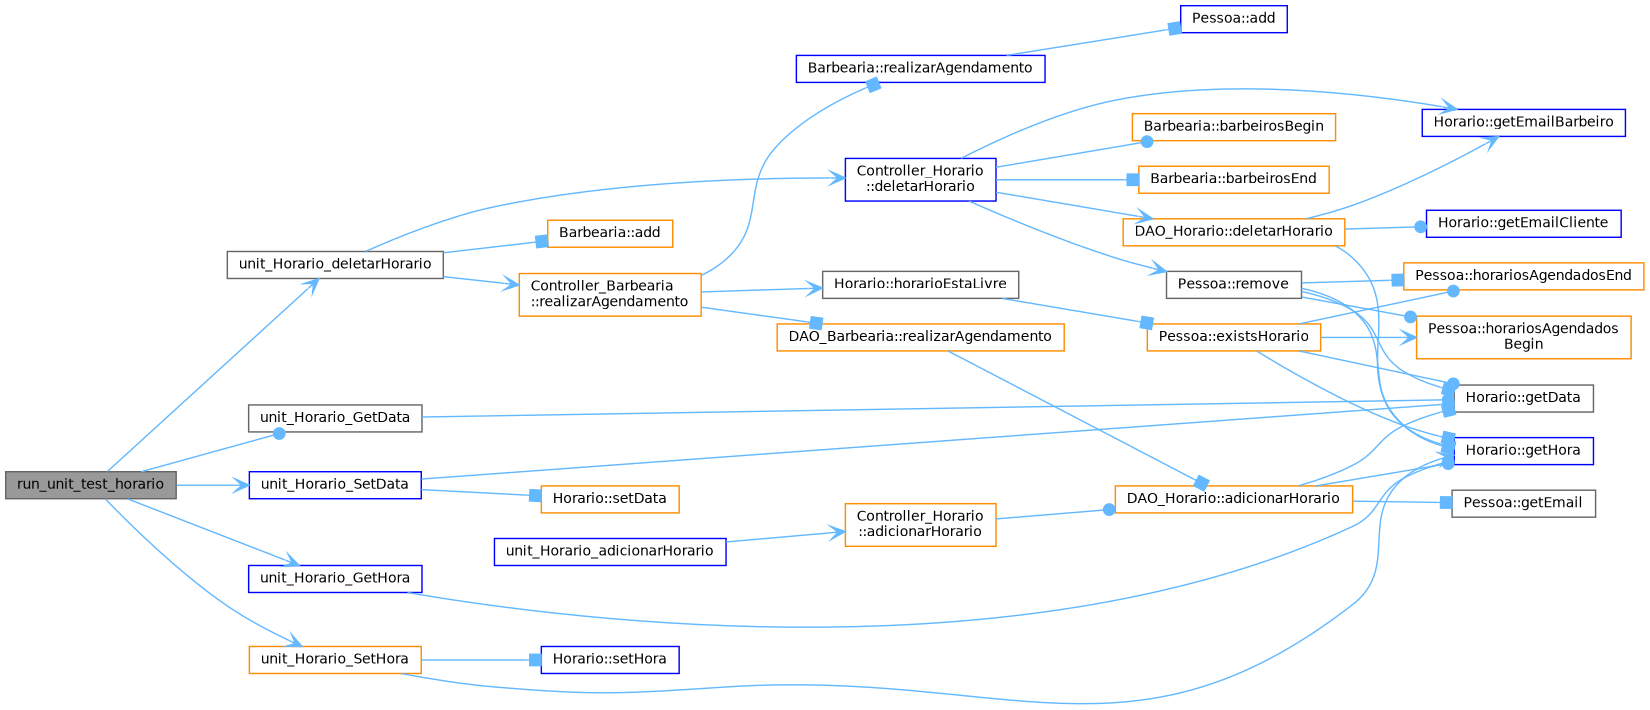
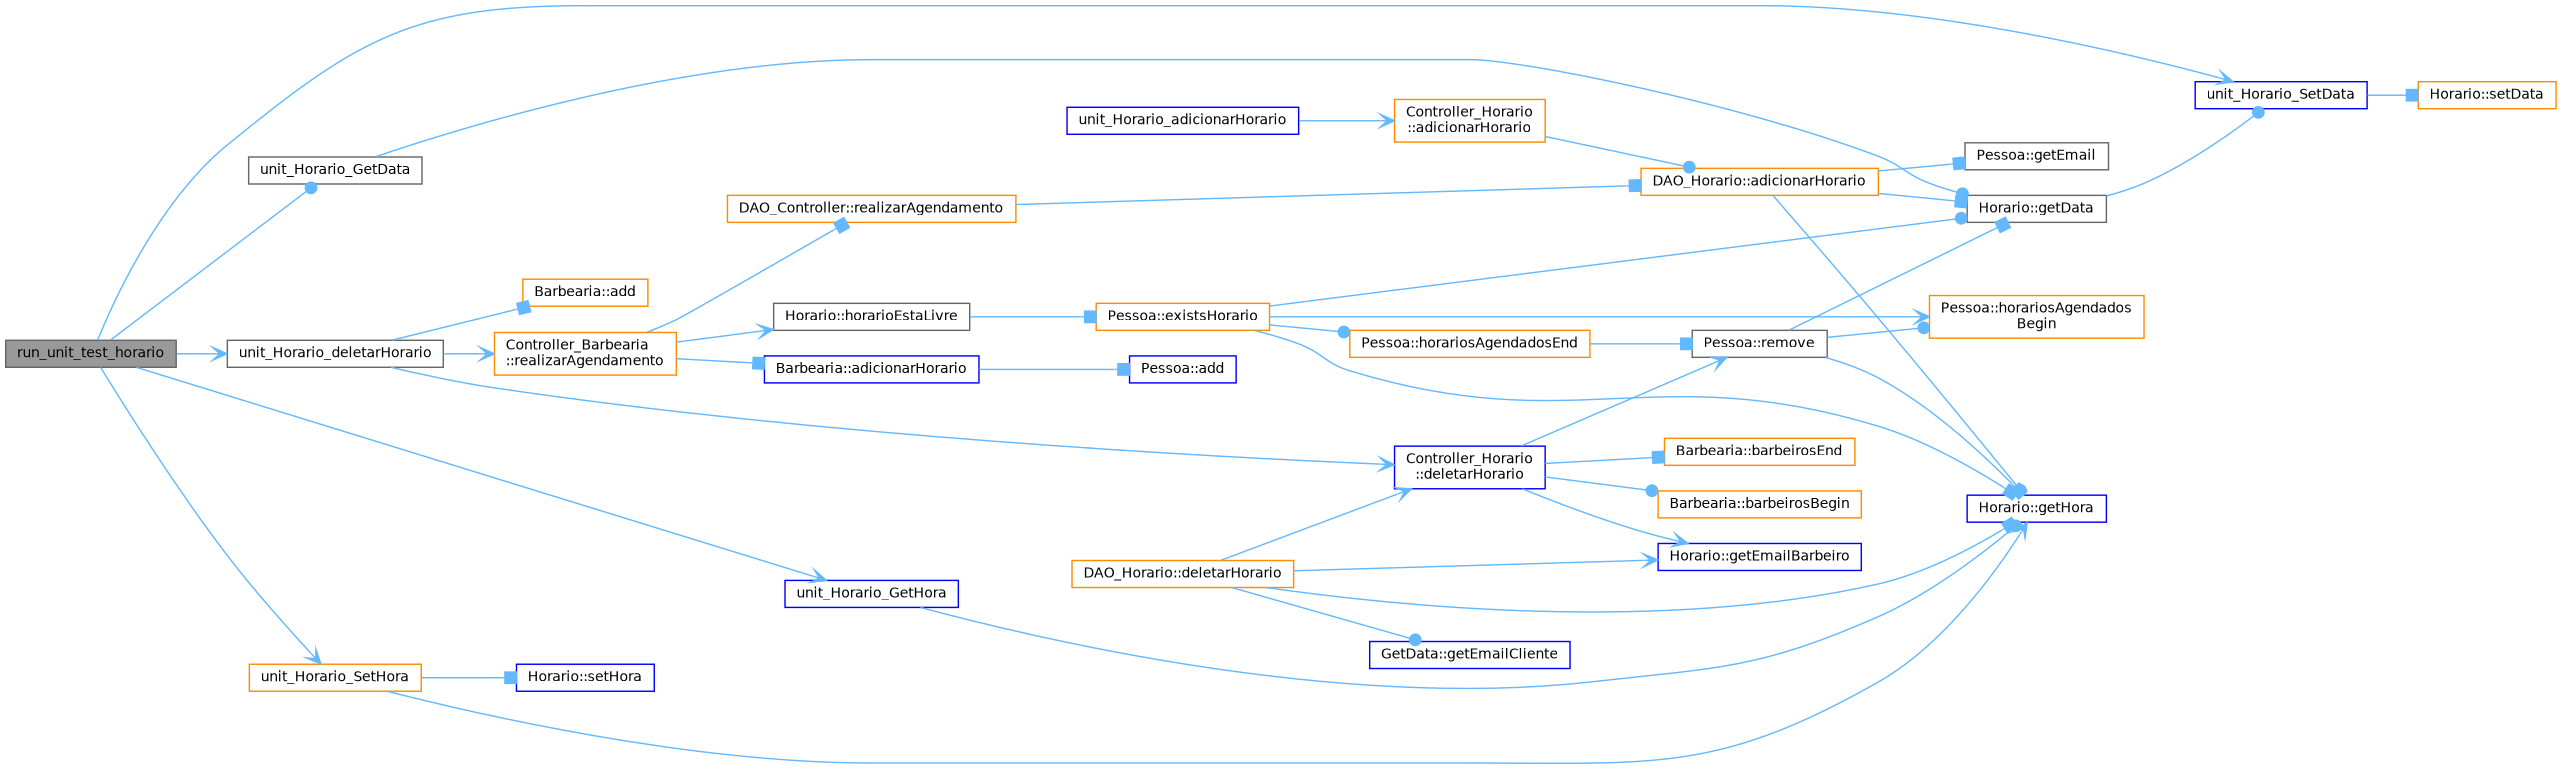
node "Barbearia::realizarAgendamento": label "Barbearia::realizarAgendamento" -> "Barbearia::adicionarHorario"
edge "Controller_Horario ::deletarHorario" -> "DAO_Horario::deletarHorario": reversed
node "Horario::getEmailCliente": label "Horario::getEmailCliente" -> "GetData::getEmailCliente"
edge "Pessoa::remove" -> "Pessoa::horariosAgendadosEnd": reversed
node "DAO_Barbearia::realizarAgendamento": label "DAO_Barbearia::realizarAgendamento" -> "DAO_Controller::realizarAgendamento"
edge "unit_Horario_SetData" -> "Horario::getData": reversed
